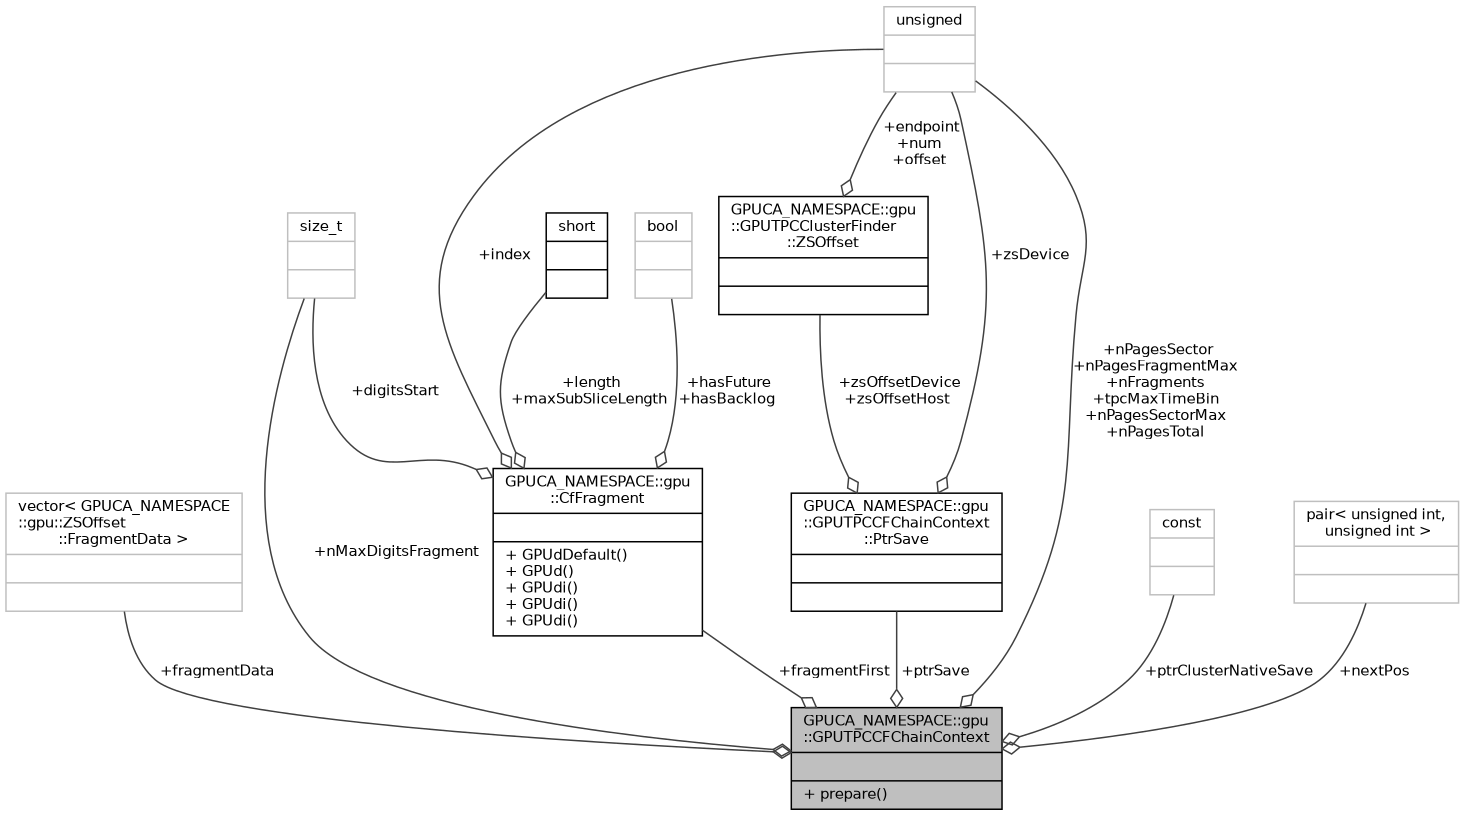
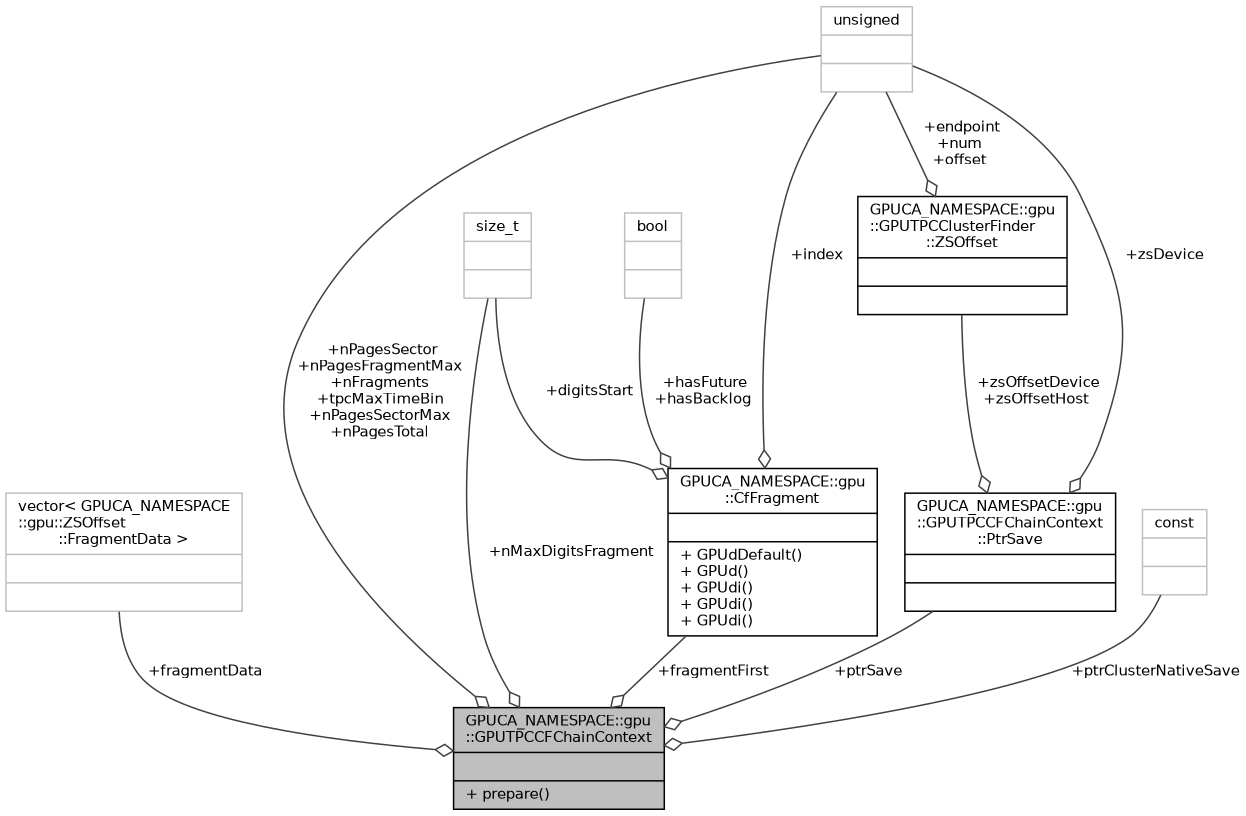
node "short": removed
node "pair< unsigned int,": removed
